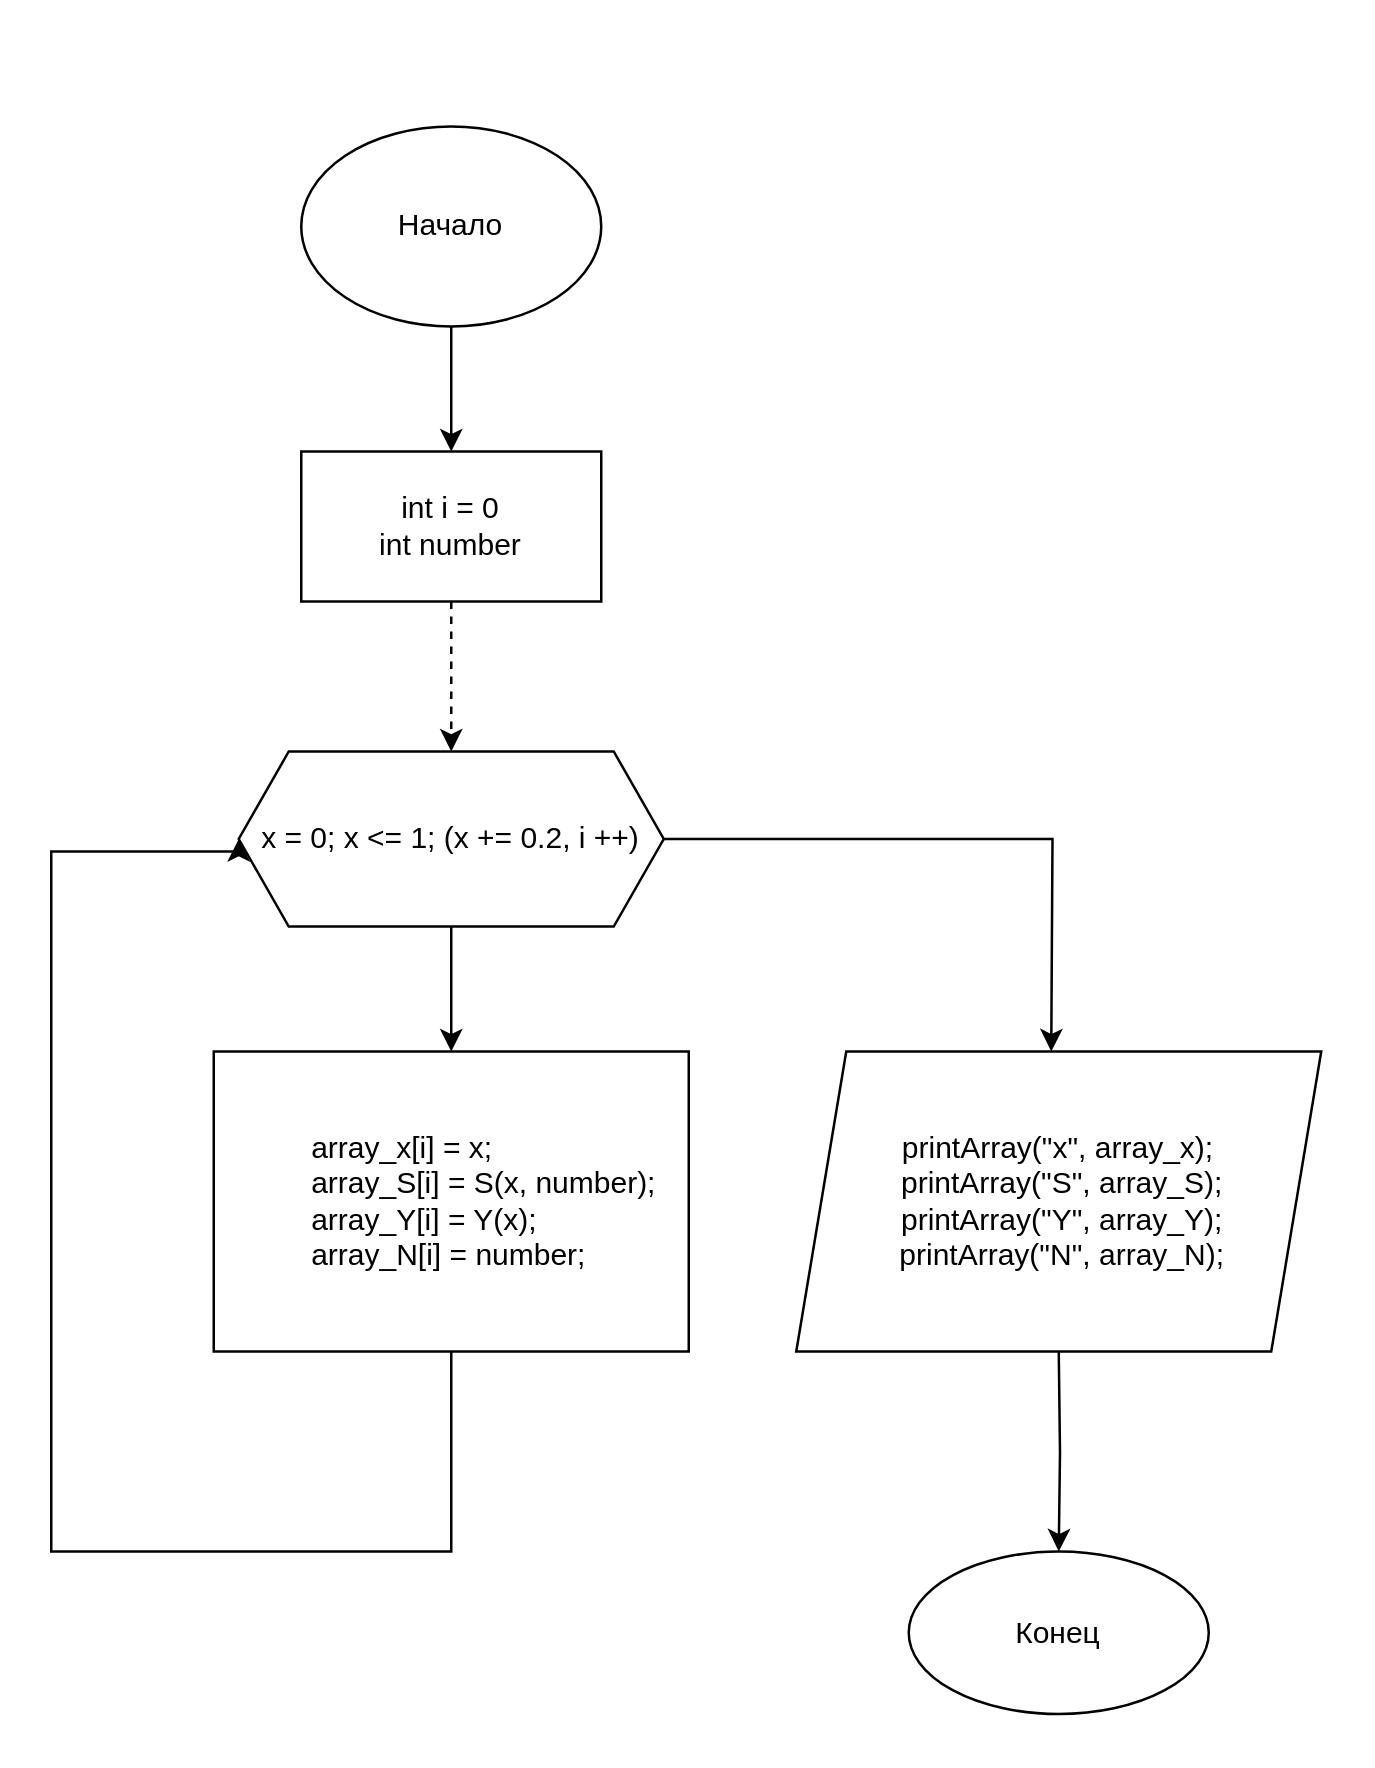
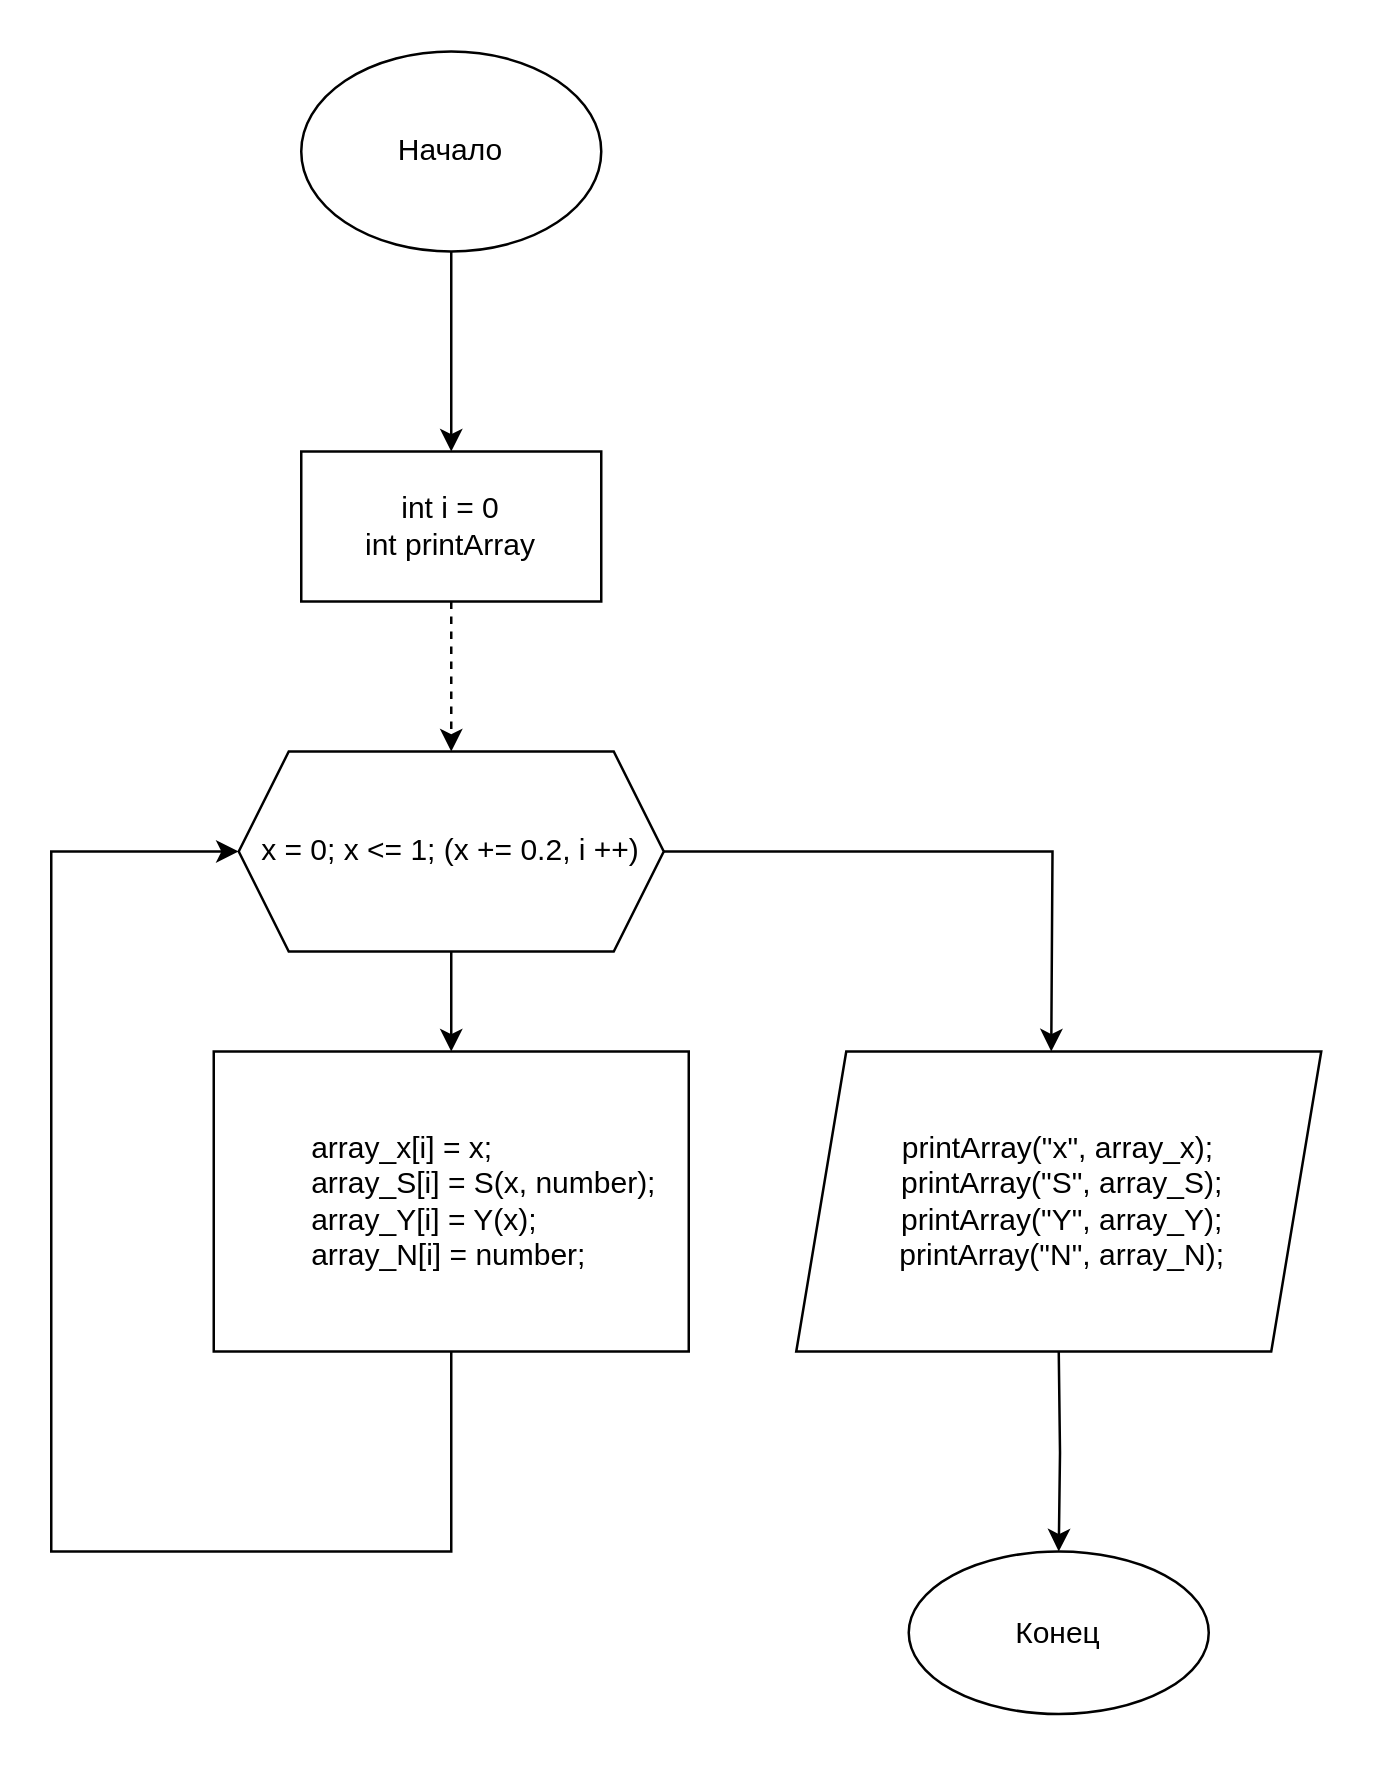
node "Начало": moved (451, 226) -> (451, 151)
node "int i = 0 int number": label "int i = 0 int number" -> "int i = 0 int printArray"
node "x = 0; x <= 1; (x += 0.2, i ++)": size 425x175 -> 425x200
